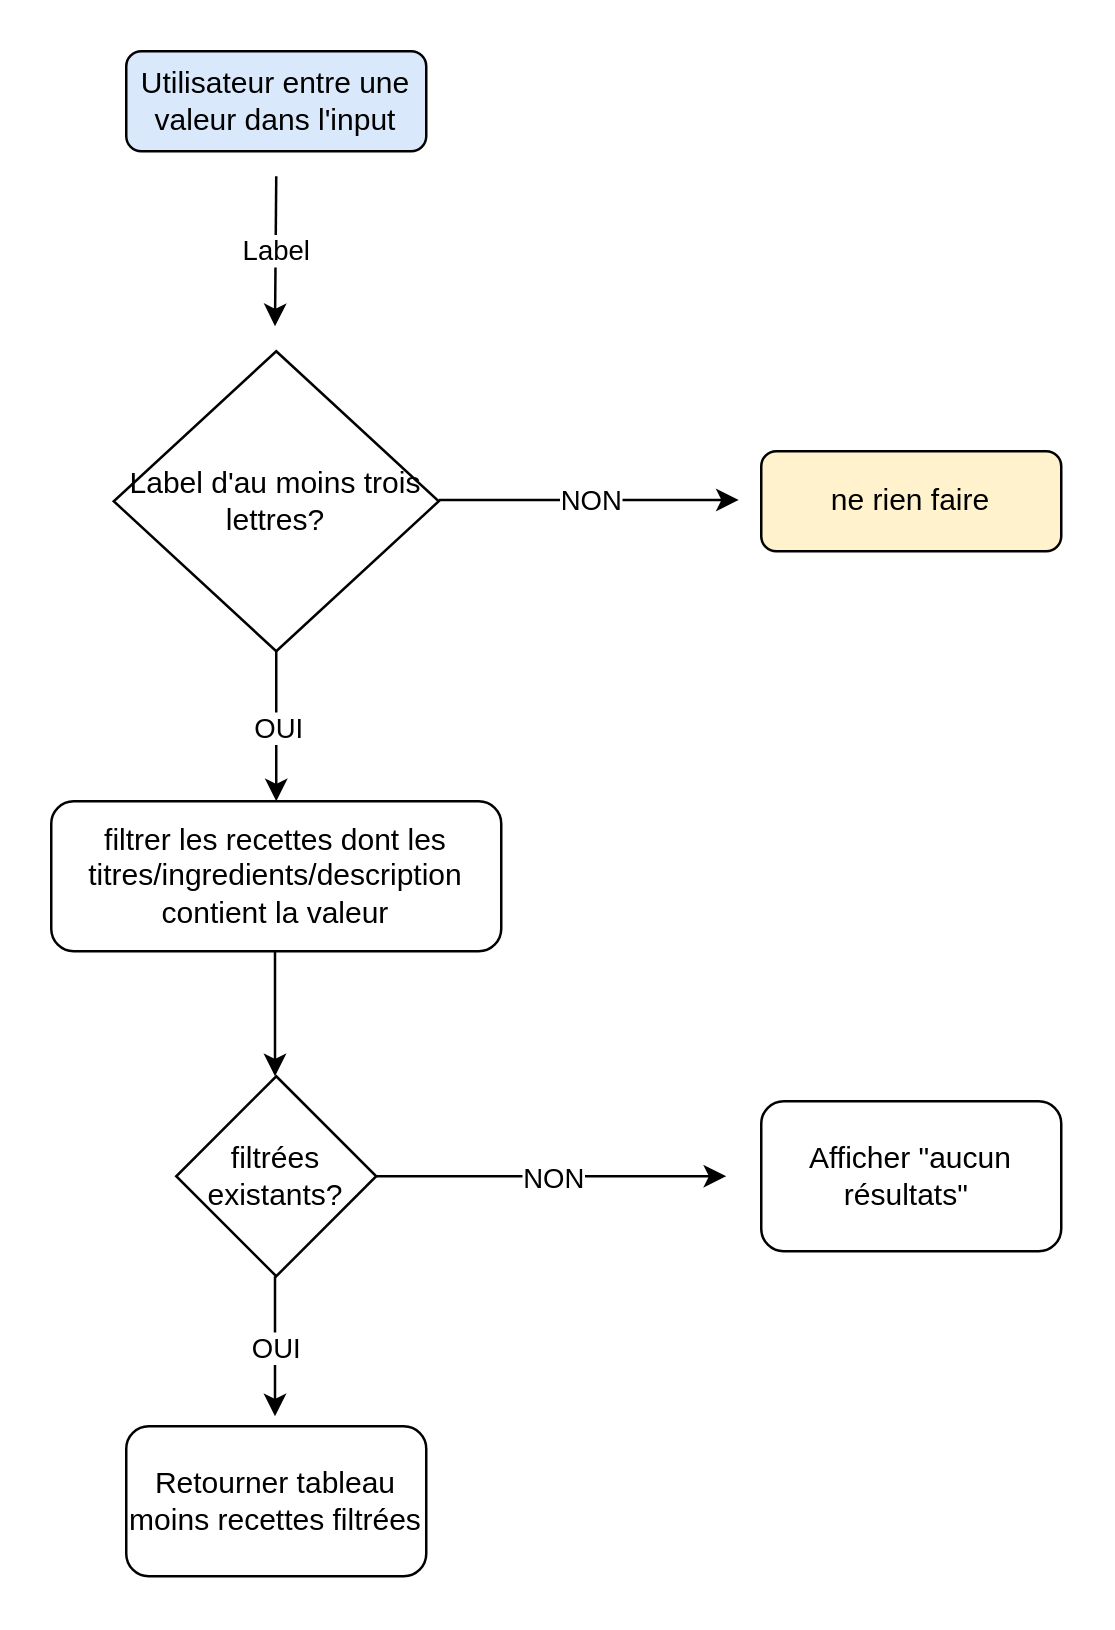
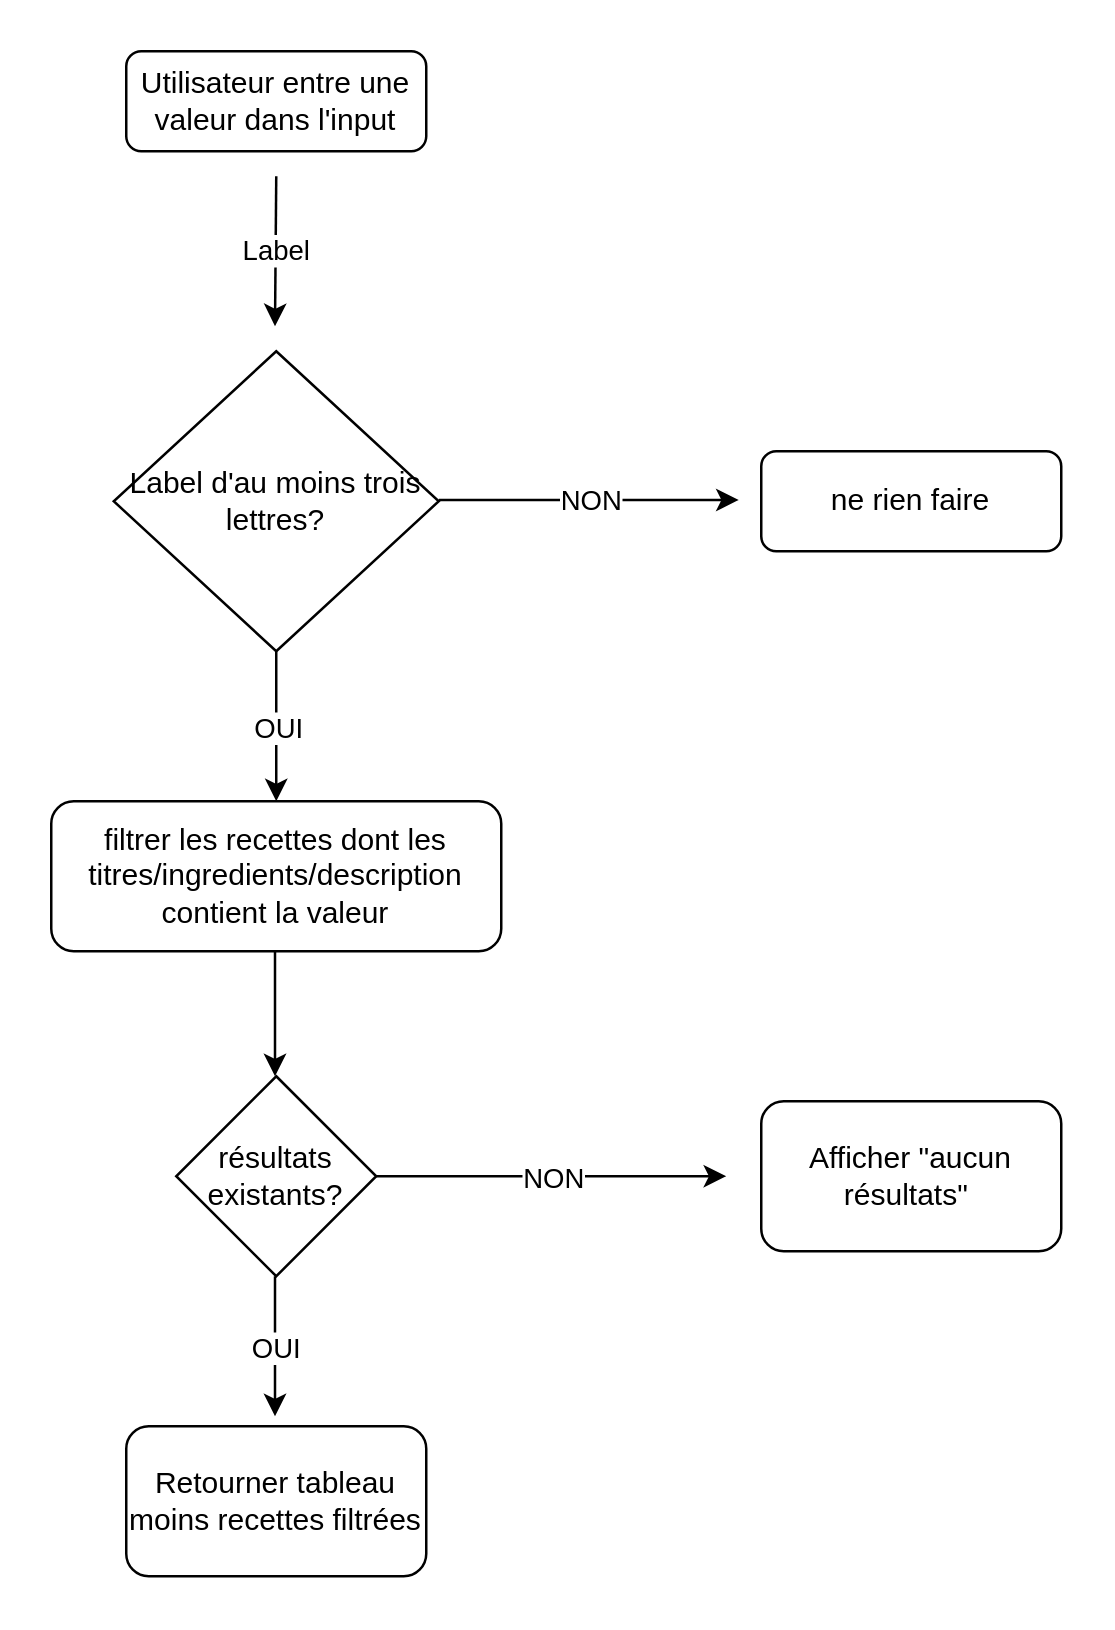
node "Utilisateur entre une valeur dans l'input": fillcolor #dae8fc -> #ffffff
node "ne rien faire": fillcolor #fff2cc -> #ffffff
node "filtrées existants?": label "filtrées existants?" -> "résultats existants?"
